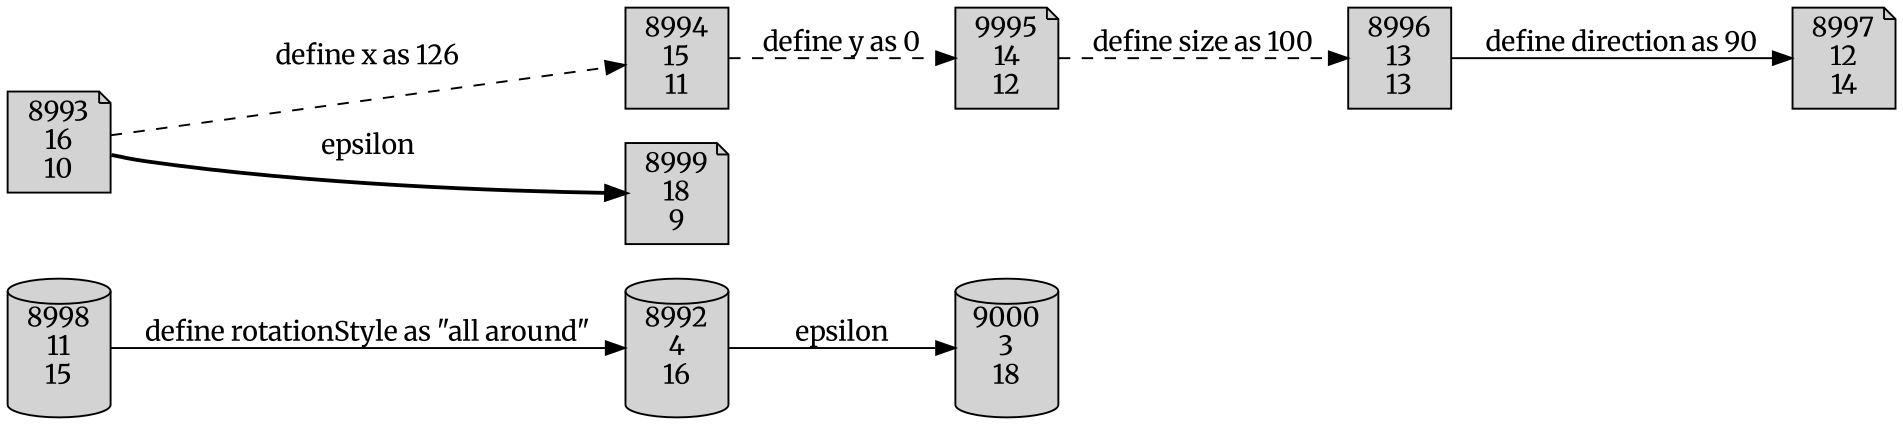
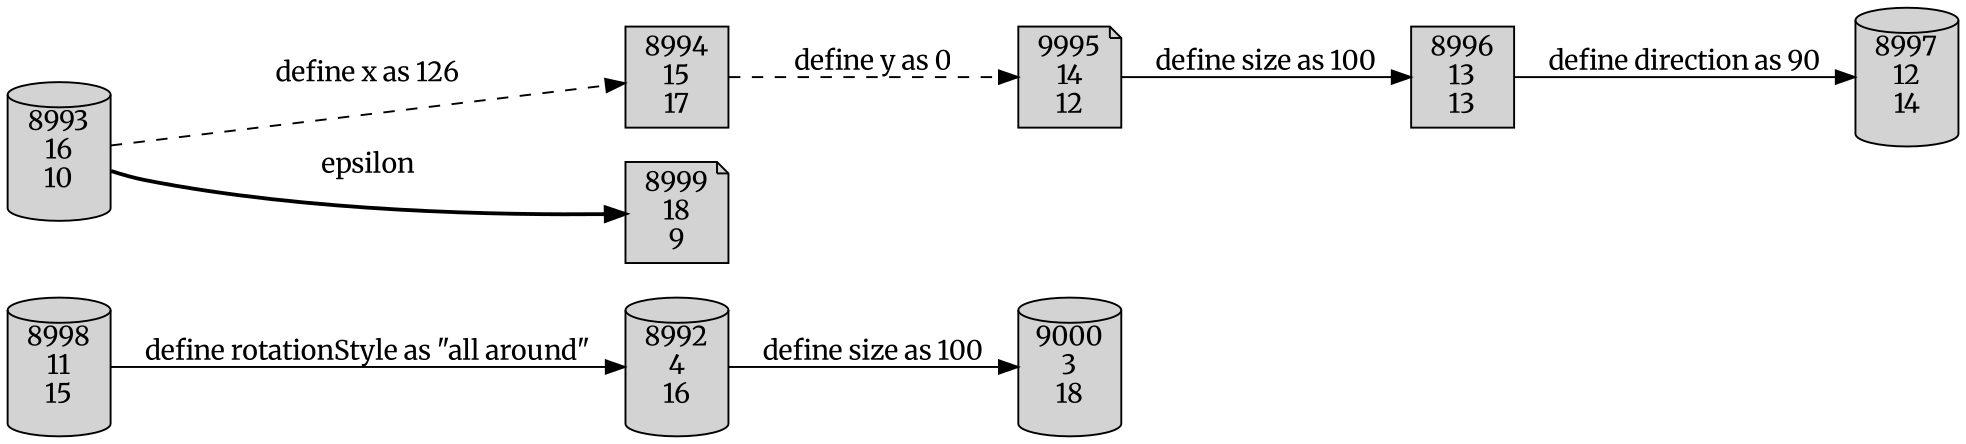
node "8994 15 11": label "8994 15 11" -> "8994 15 17"
edge "9995 14 12" -> "8996 13 13": style dashed -> solid
node "8997 12 14": shape note -> cylinder
node "8993 16 10": shape note -> cylinder
edge "8992 4 16" -> "9000 3 18": label "epsilon" -> "define size as 100"
